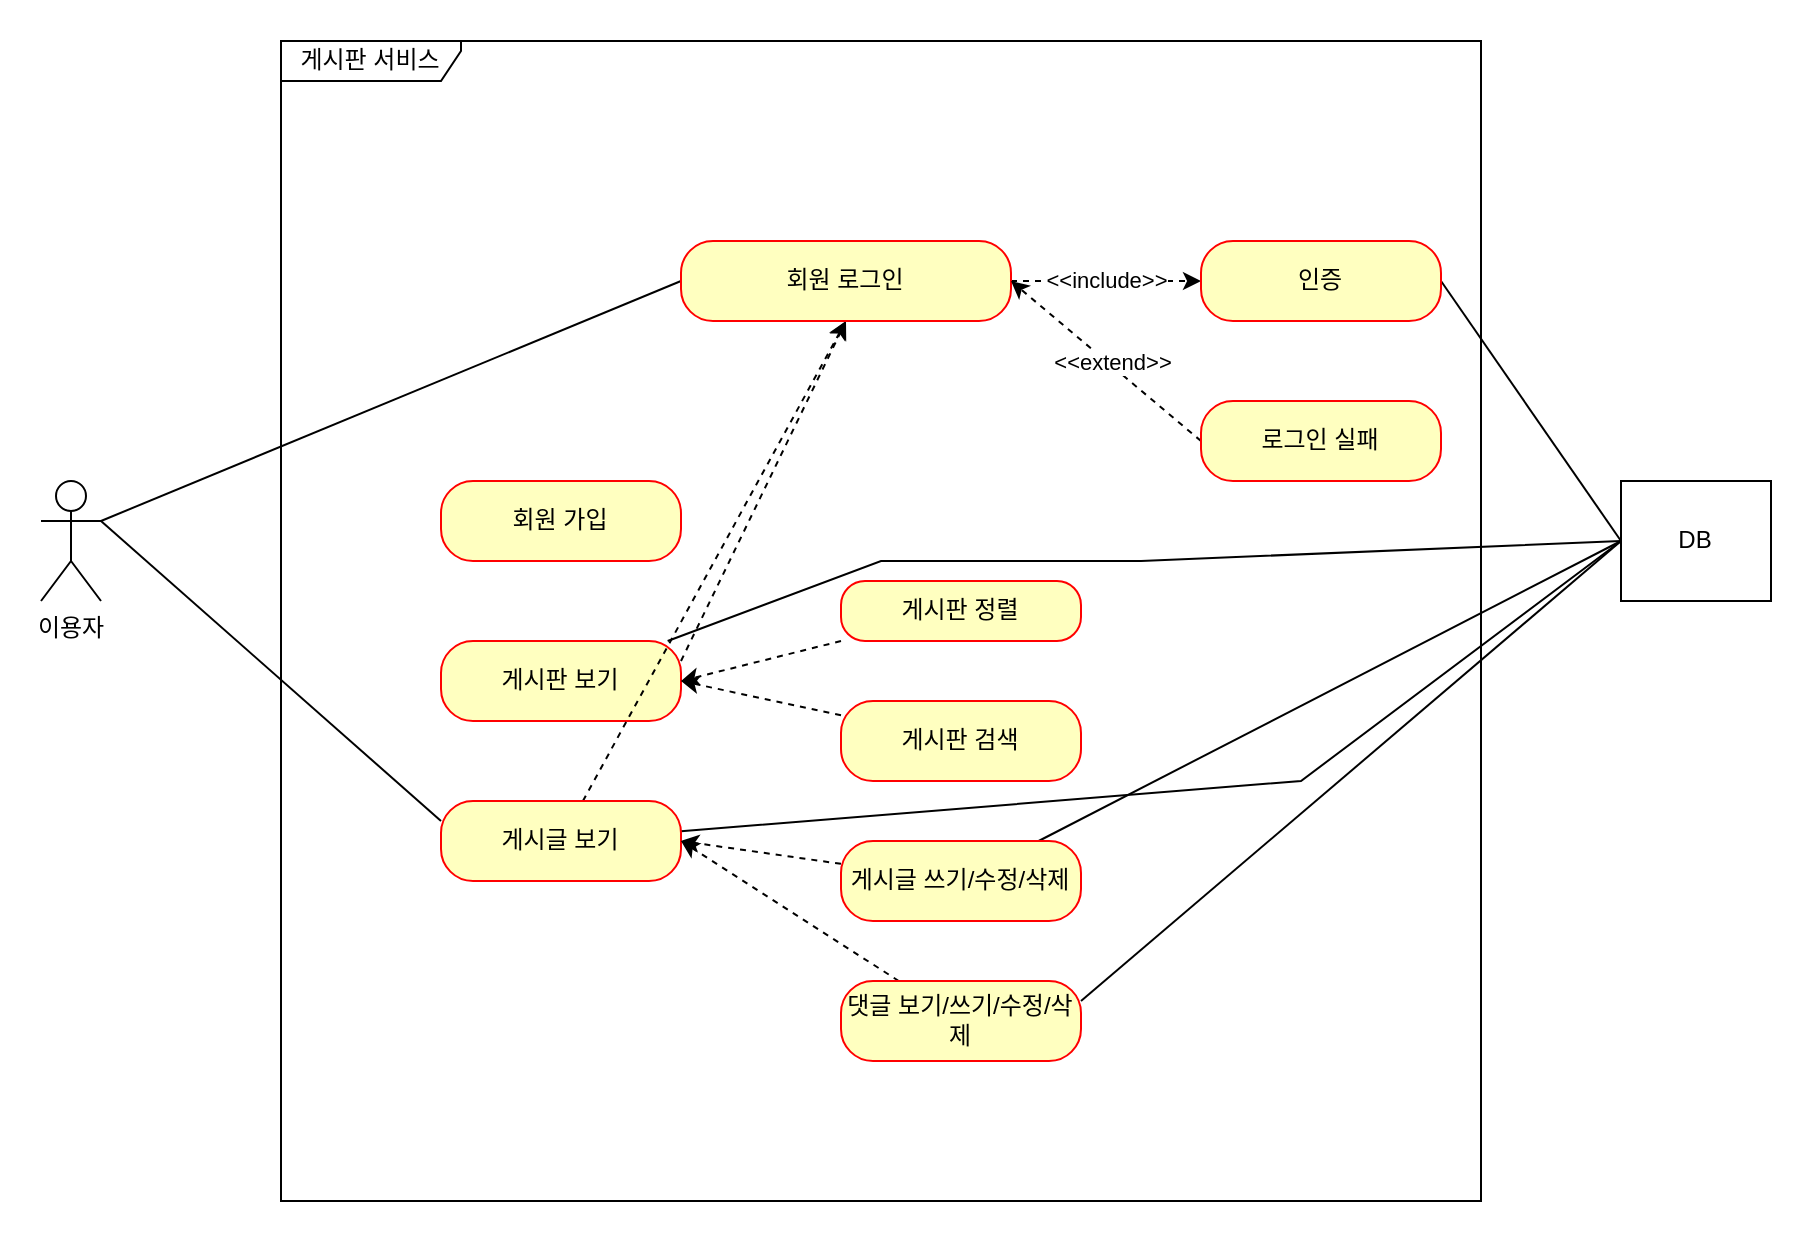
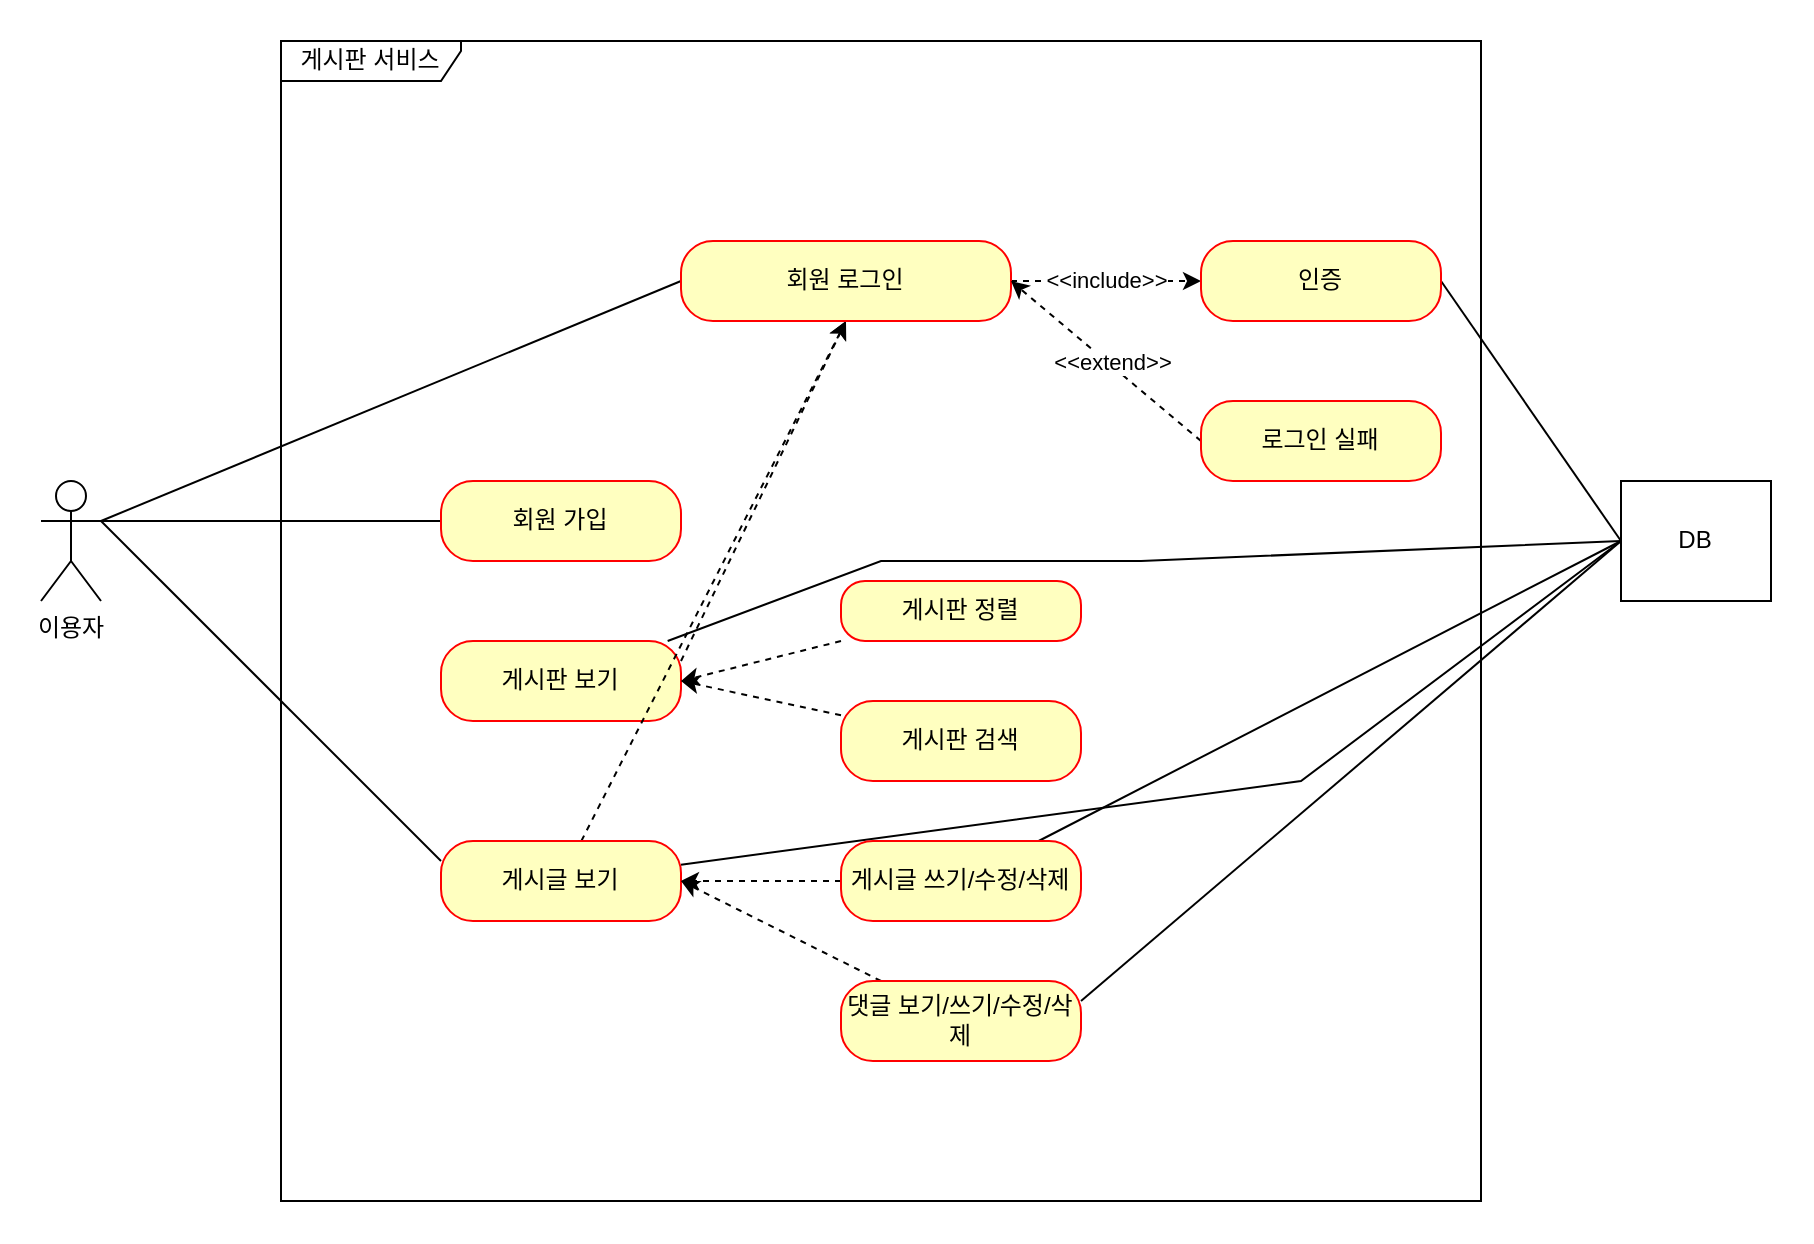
edge "회원 가입" -- "이용자": added
node "게시글 보기": moved (561, 841) -> (561, 881)
